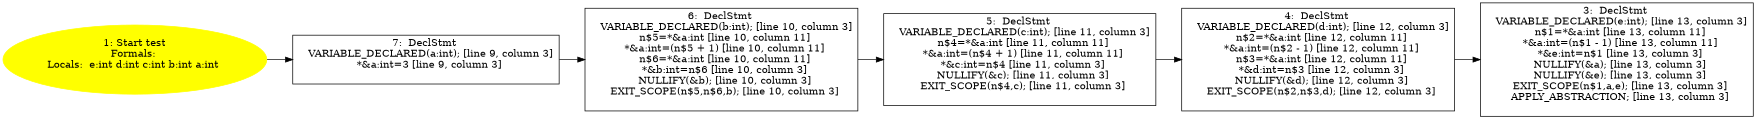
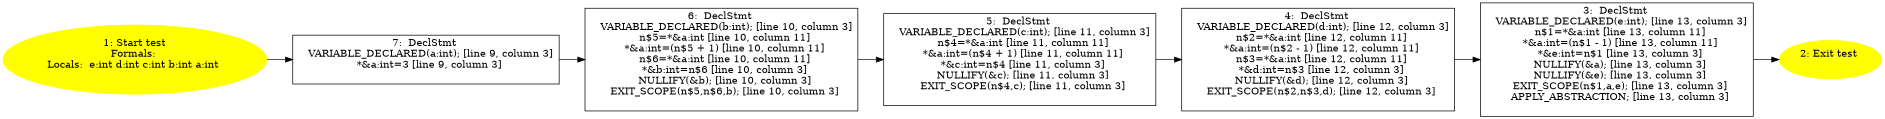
node "2: Exit test": added
